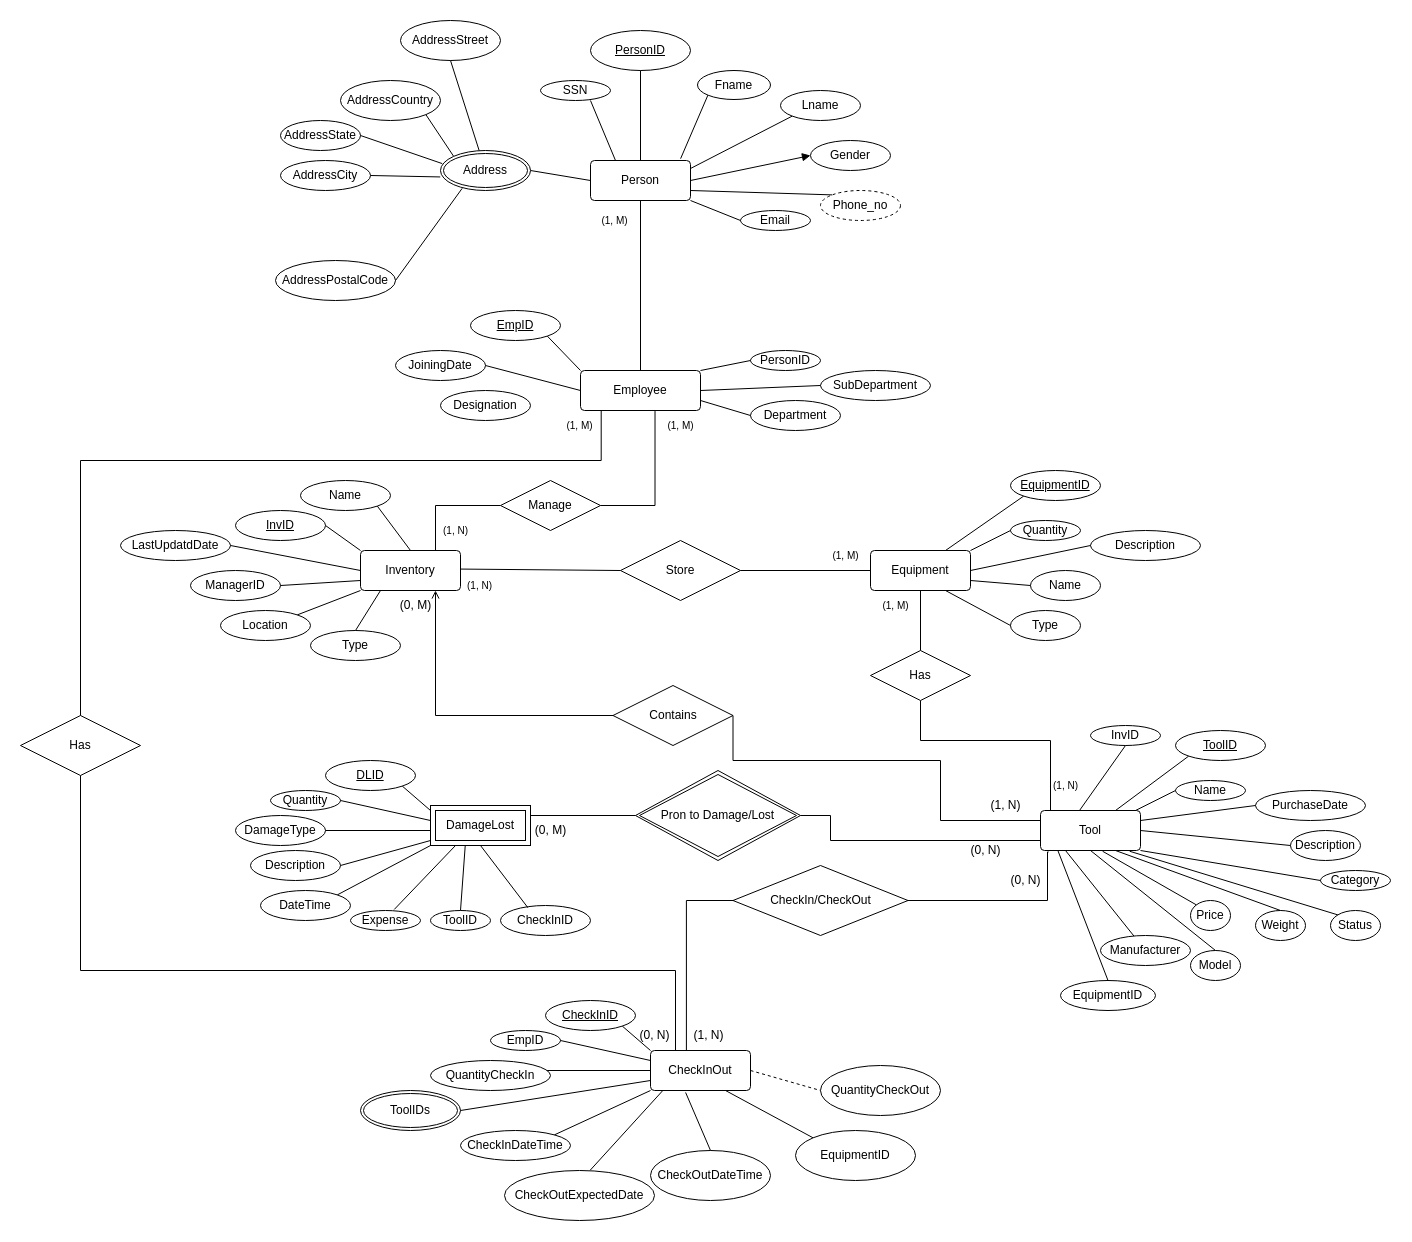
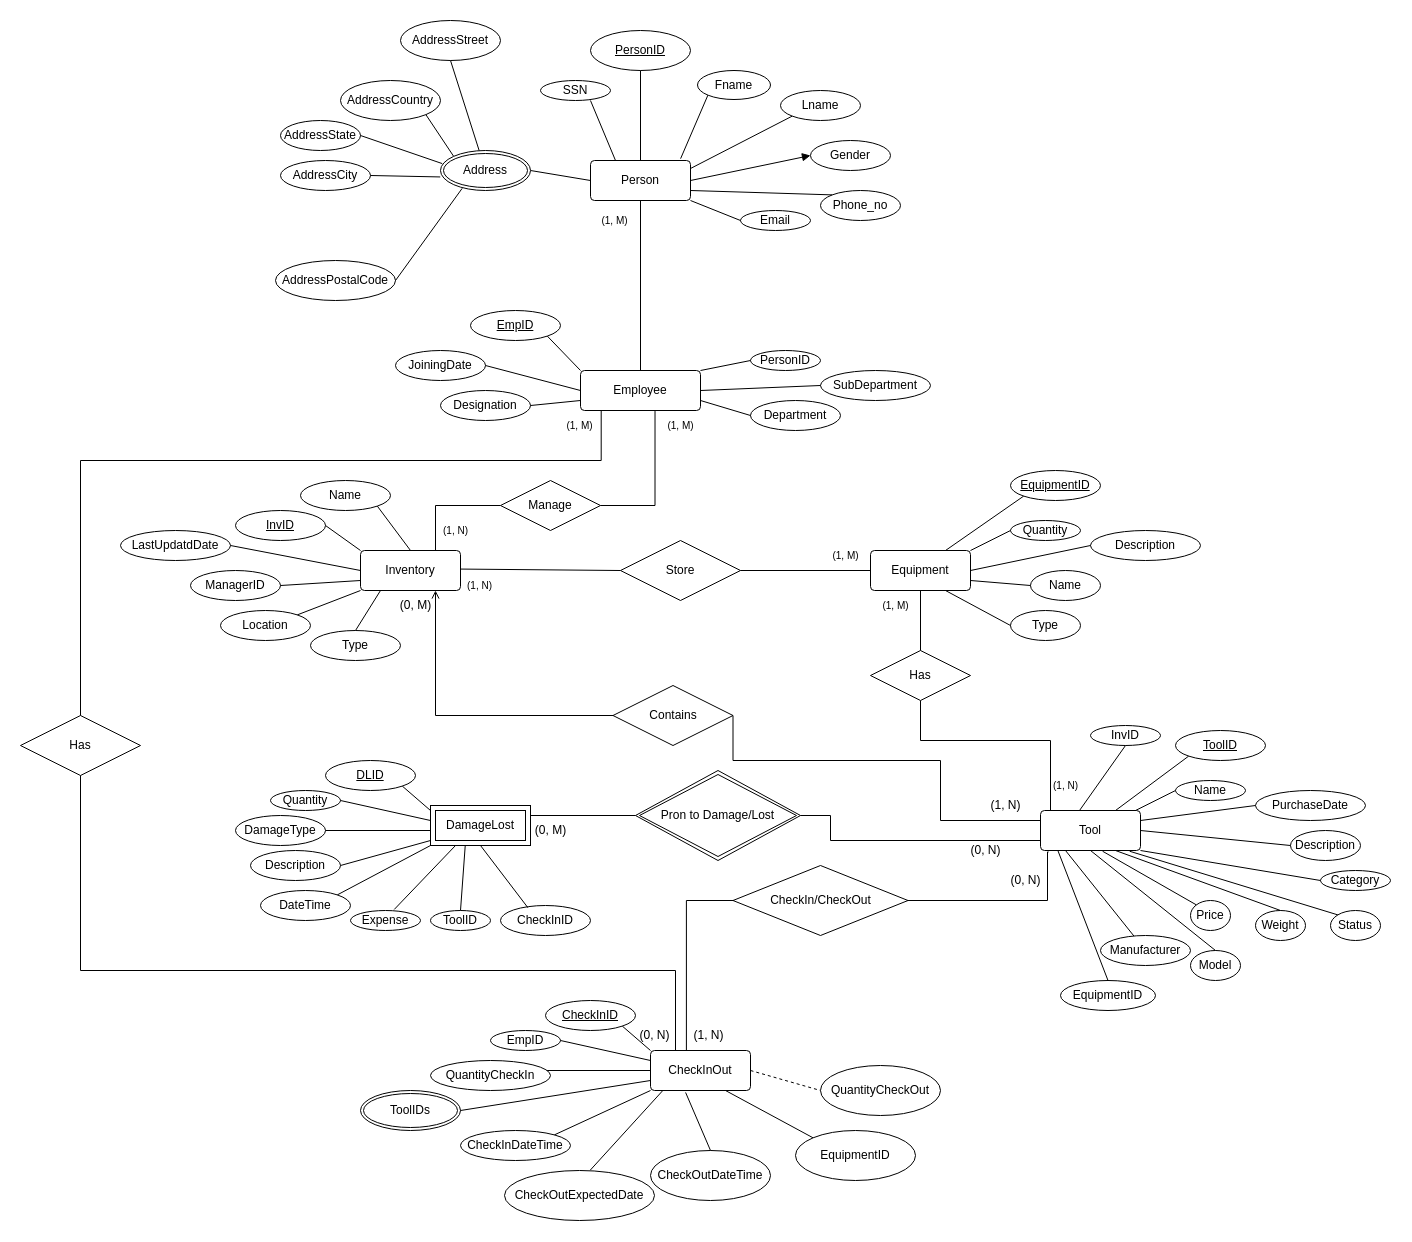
node "Phone_no": style dashed -> solid
edge "Employee" -- "Designation": added
